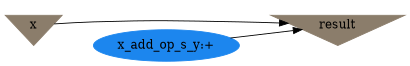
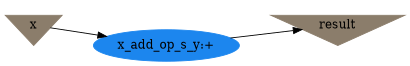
edge "x" -> "result": now "x" -> "x_add_op_s_y:+"
